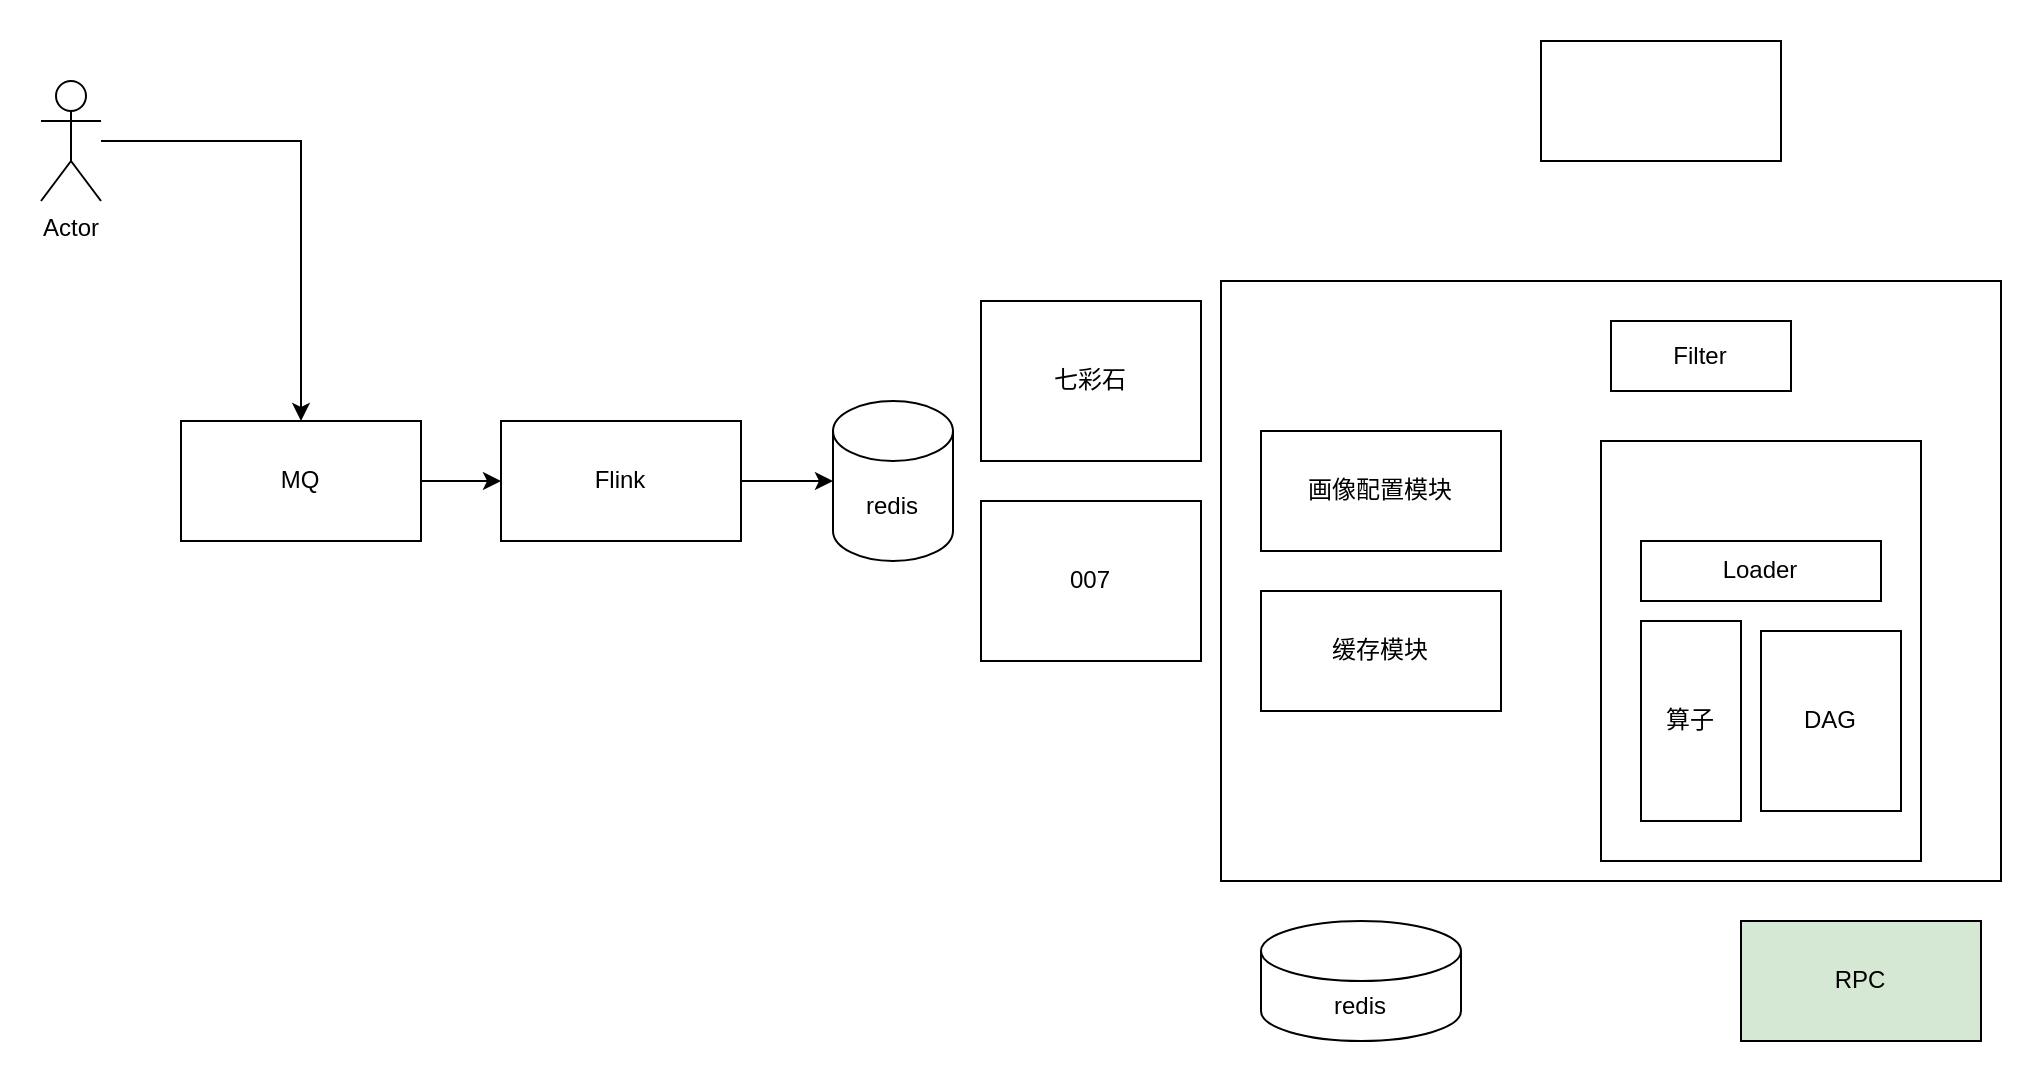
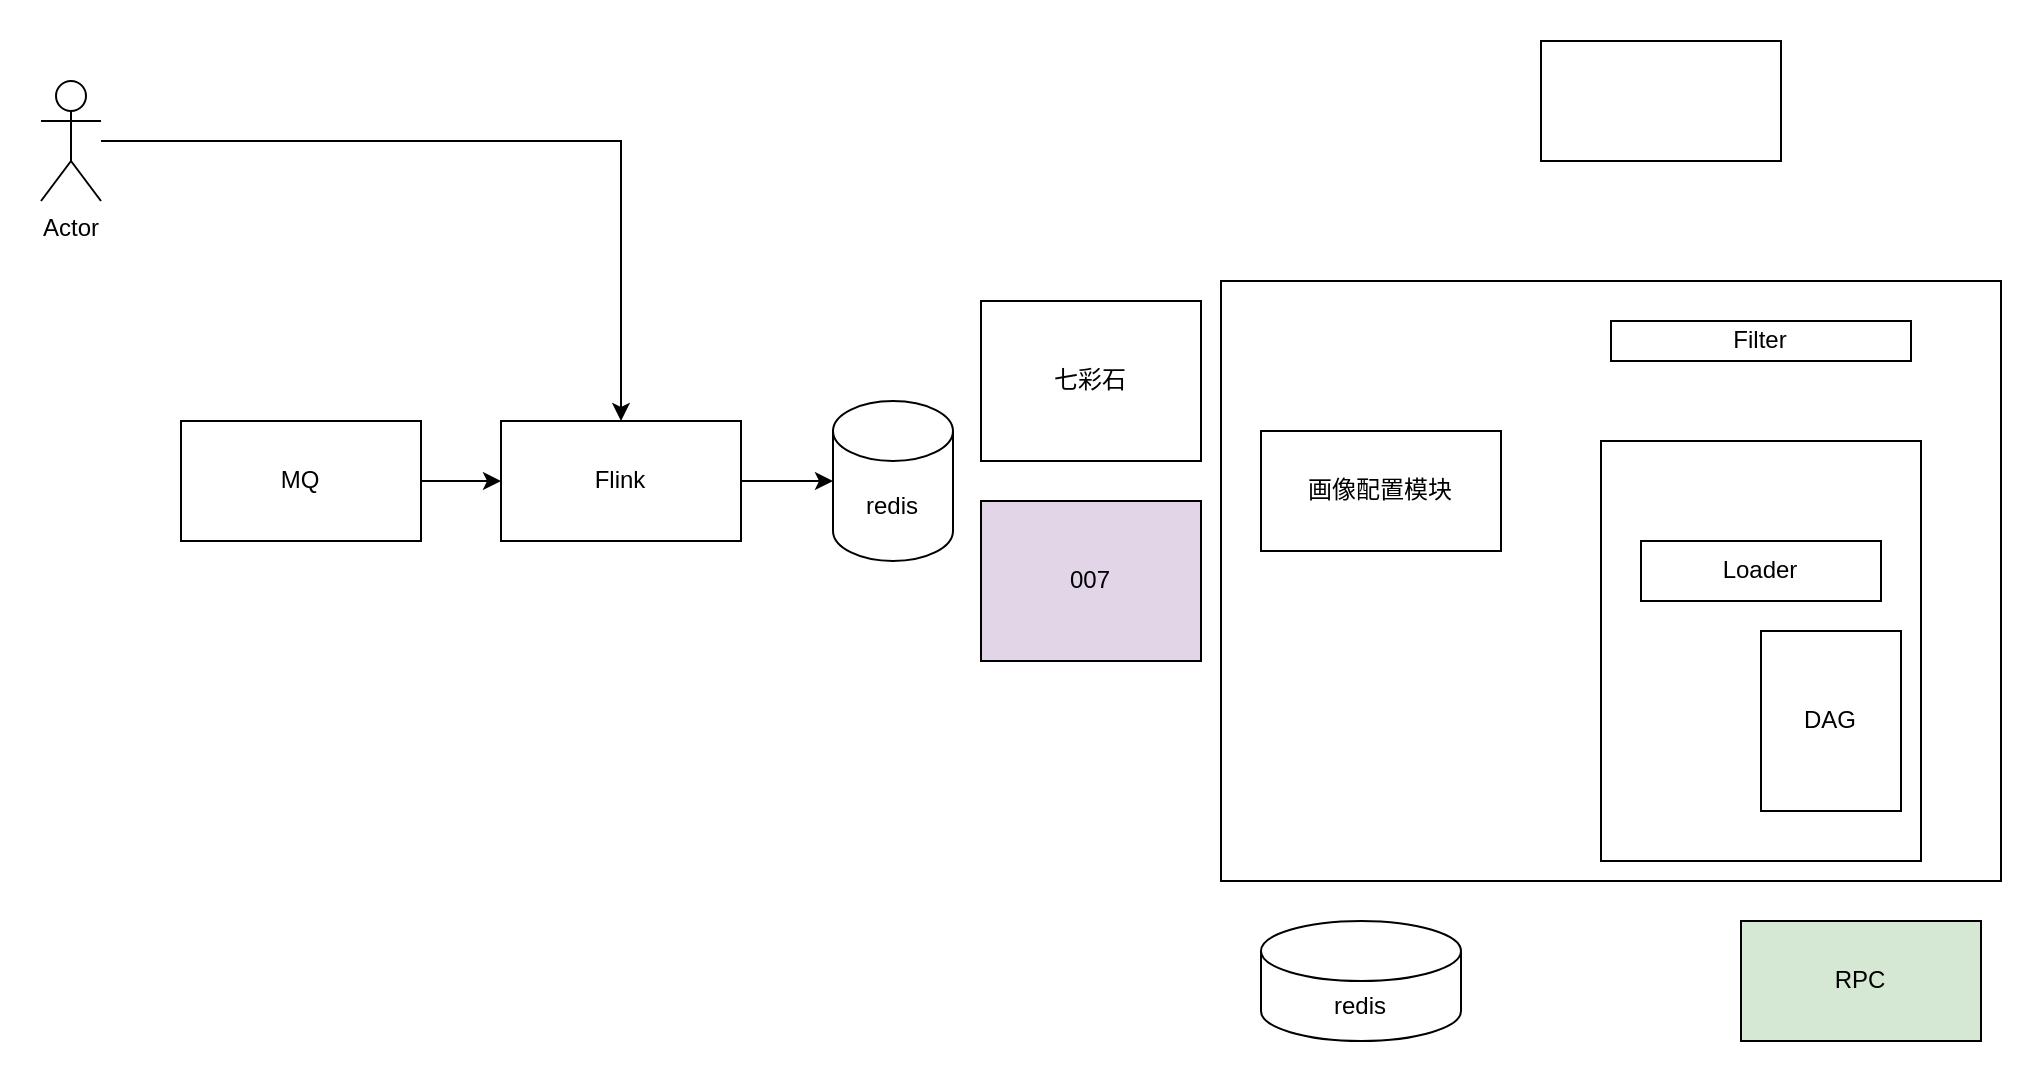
edge "Actor" -> "MQ": now "Actor" -> "Flink"
node "Filter": size 180x70 -> 300x40
node "007": fillcolor #ffffff -> #e1d5e7
node "缓存模块": removed
node "算子": removed
